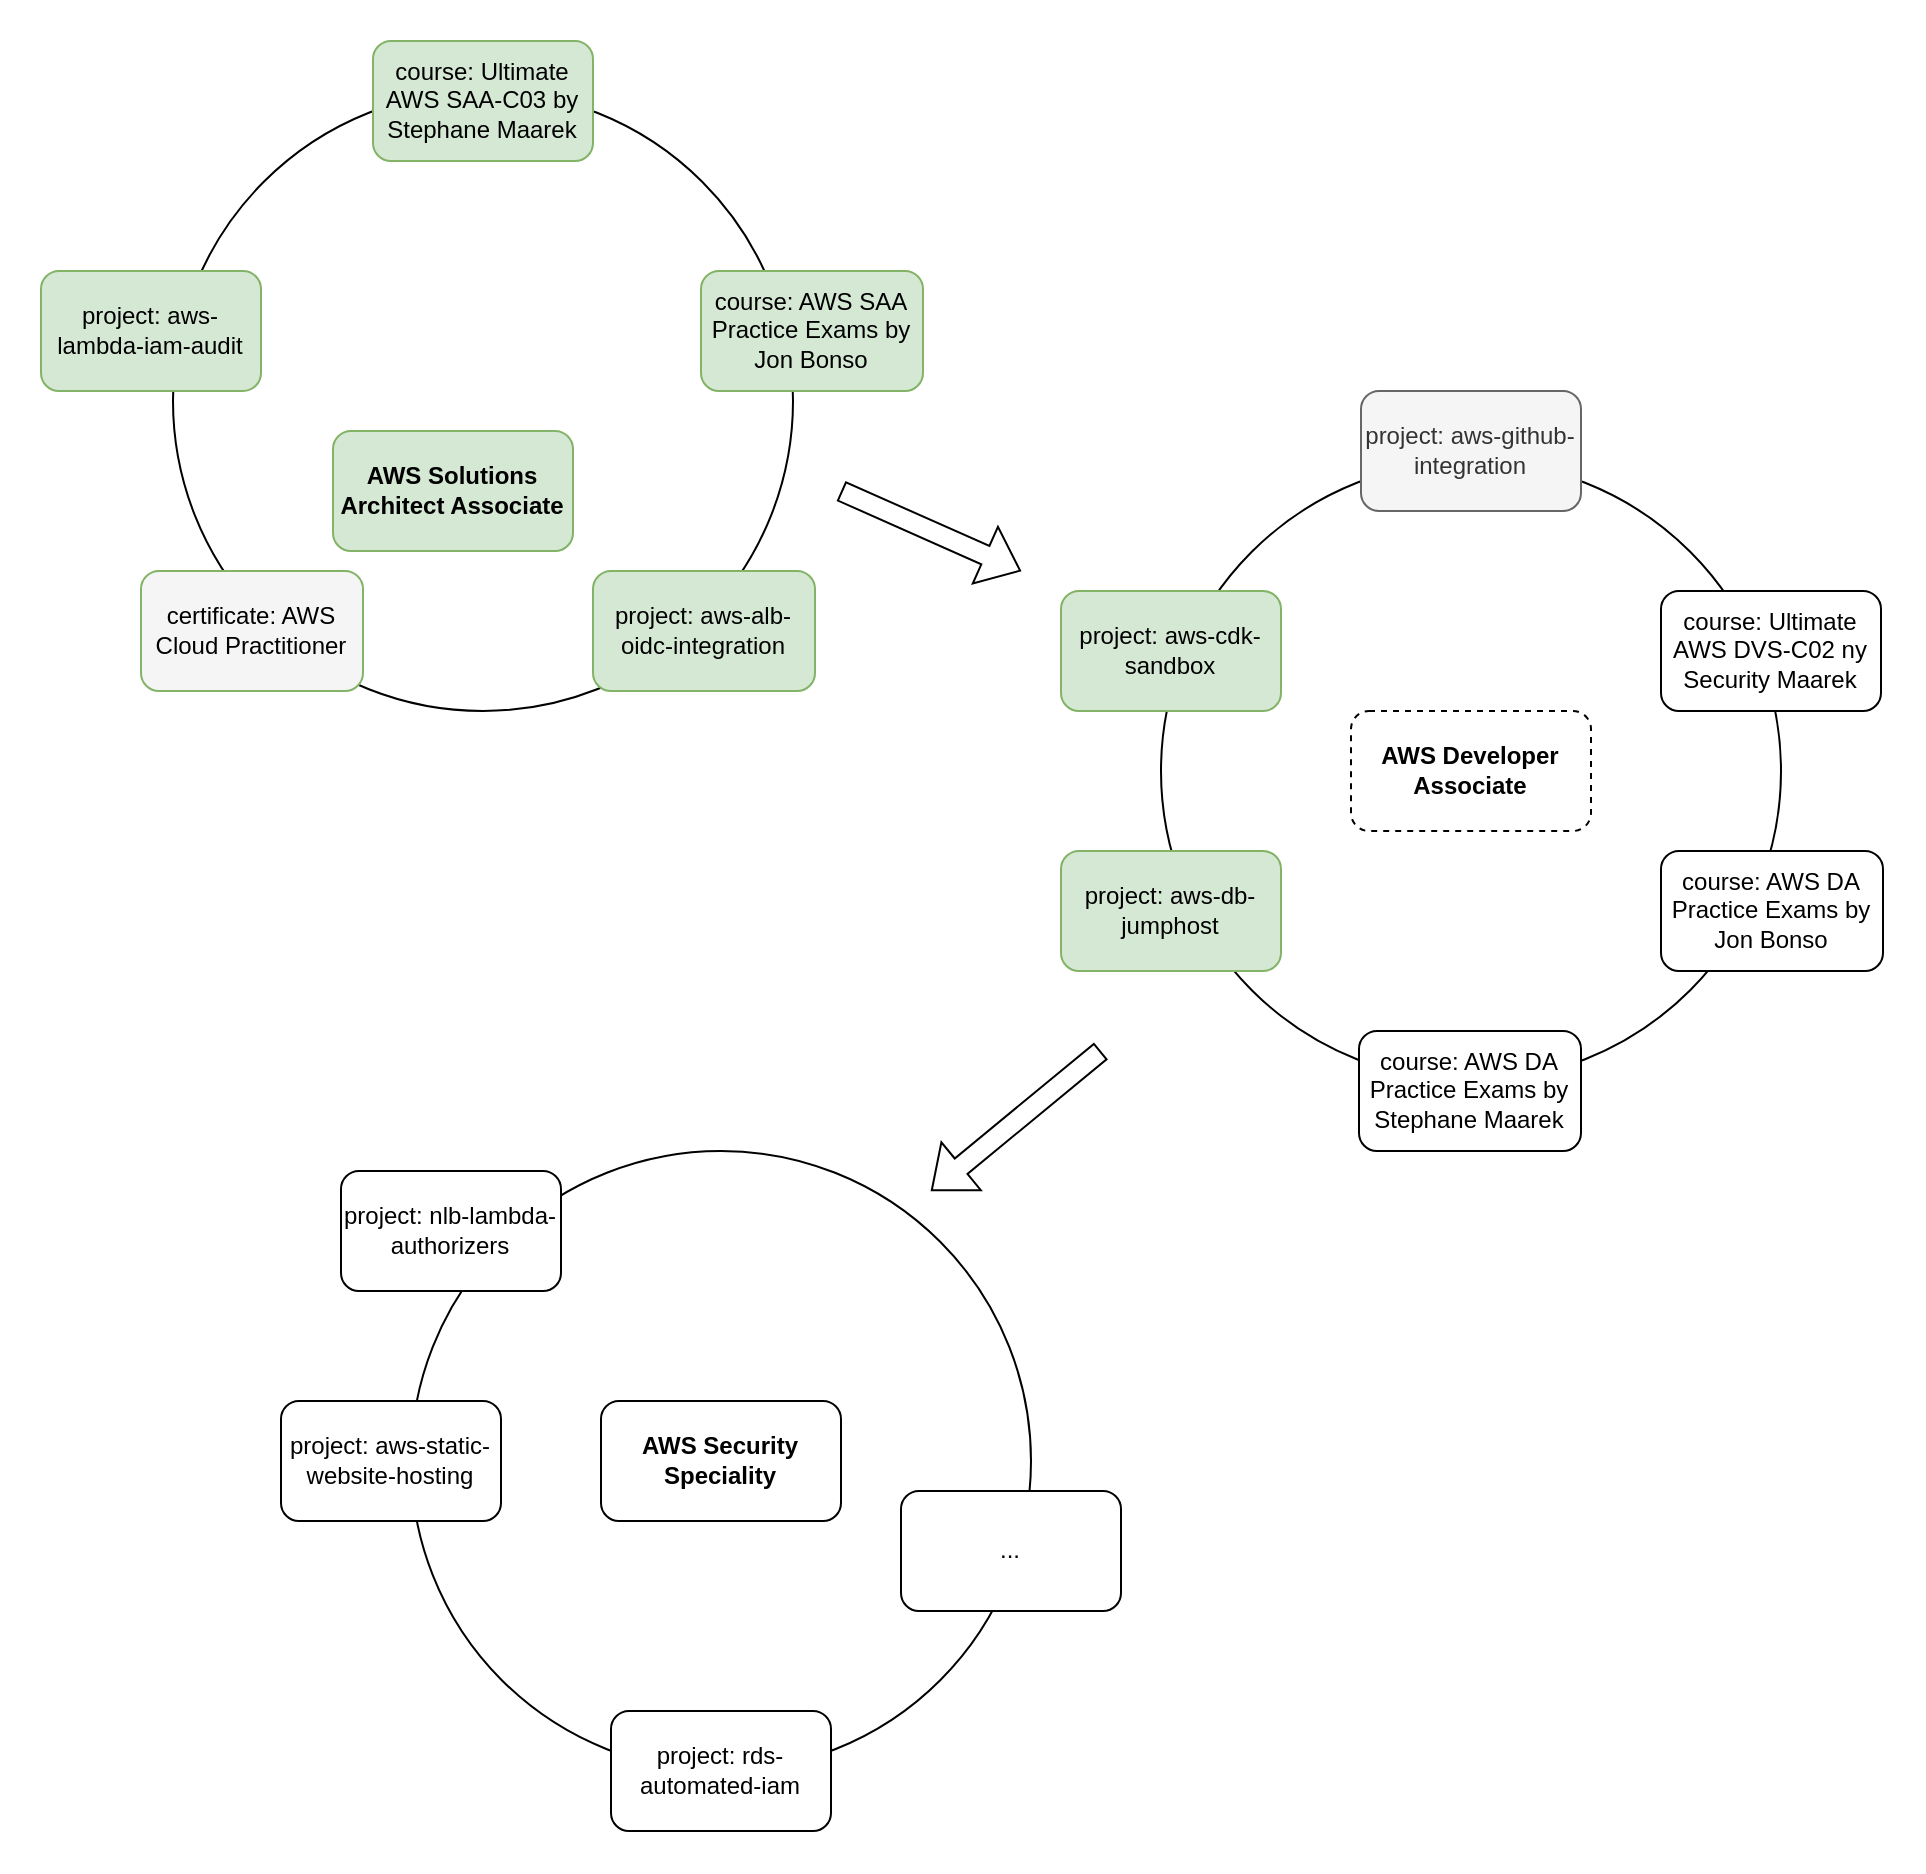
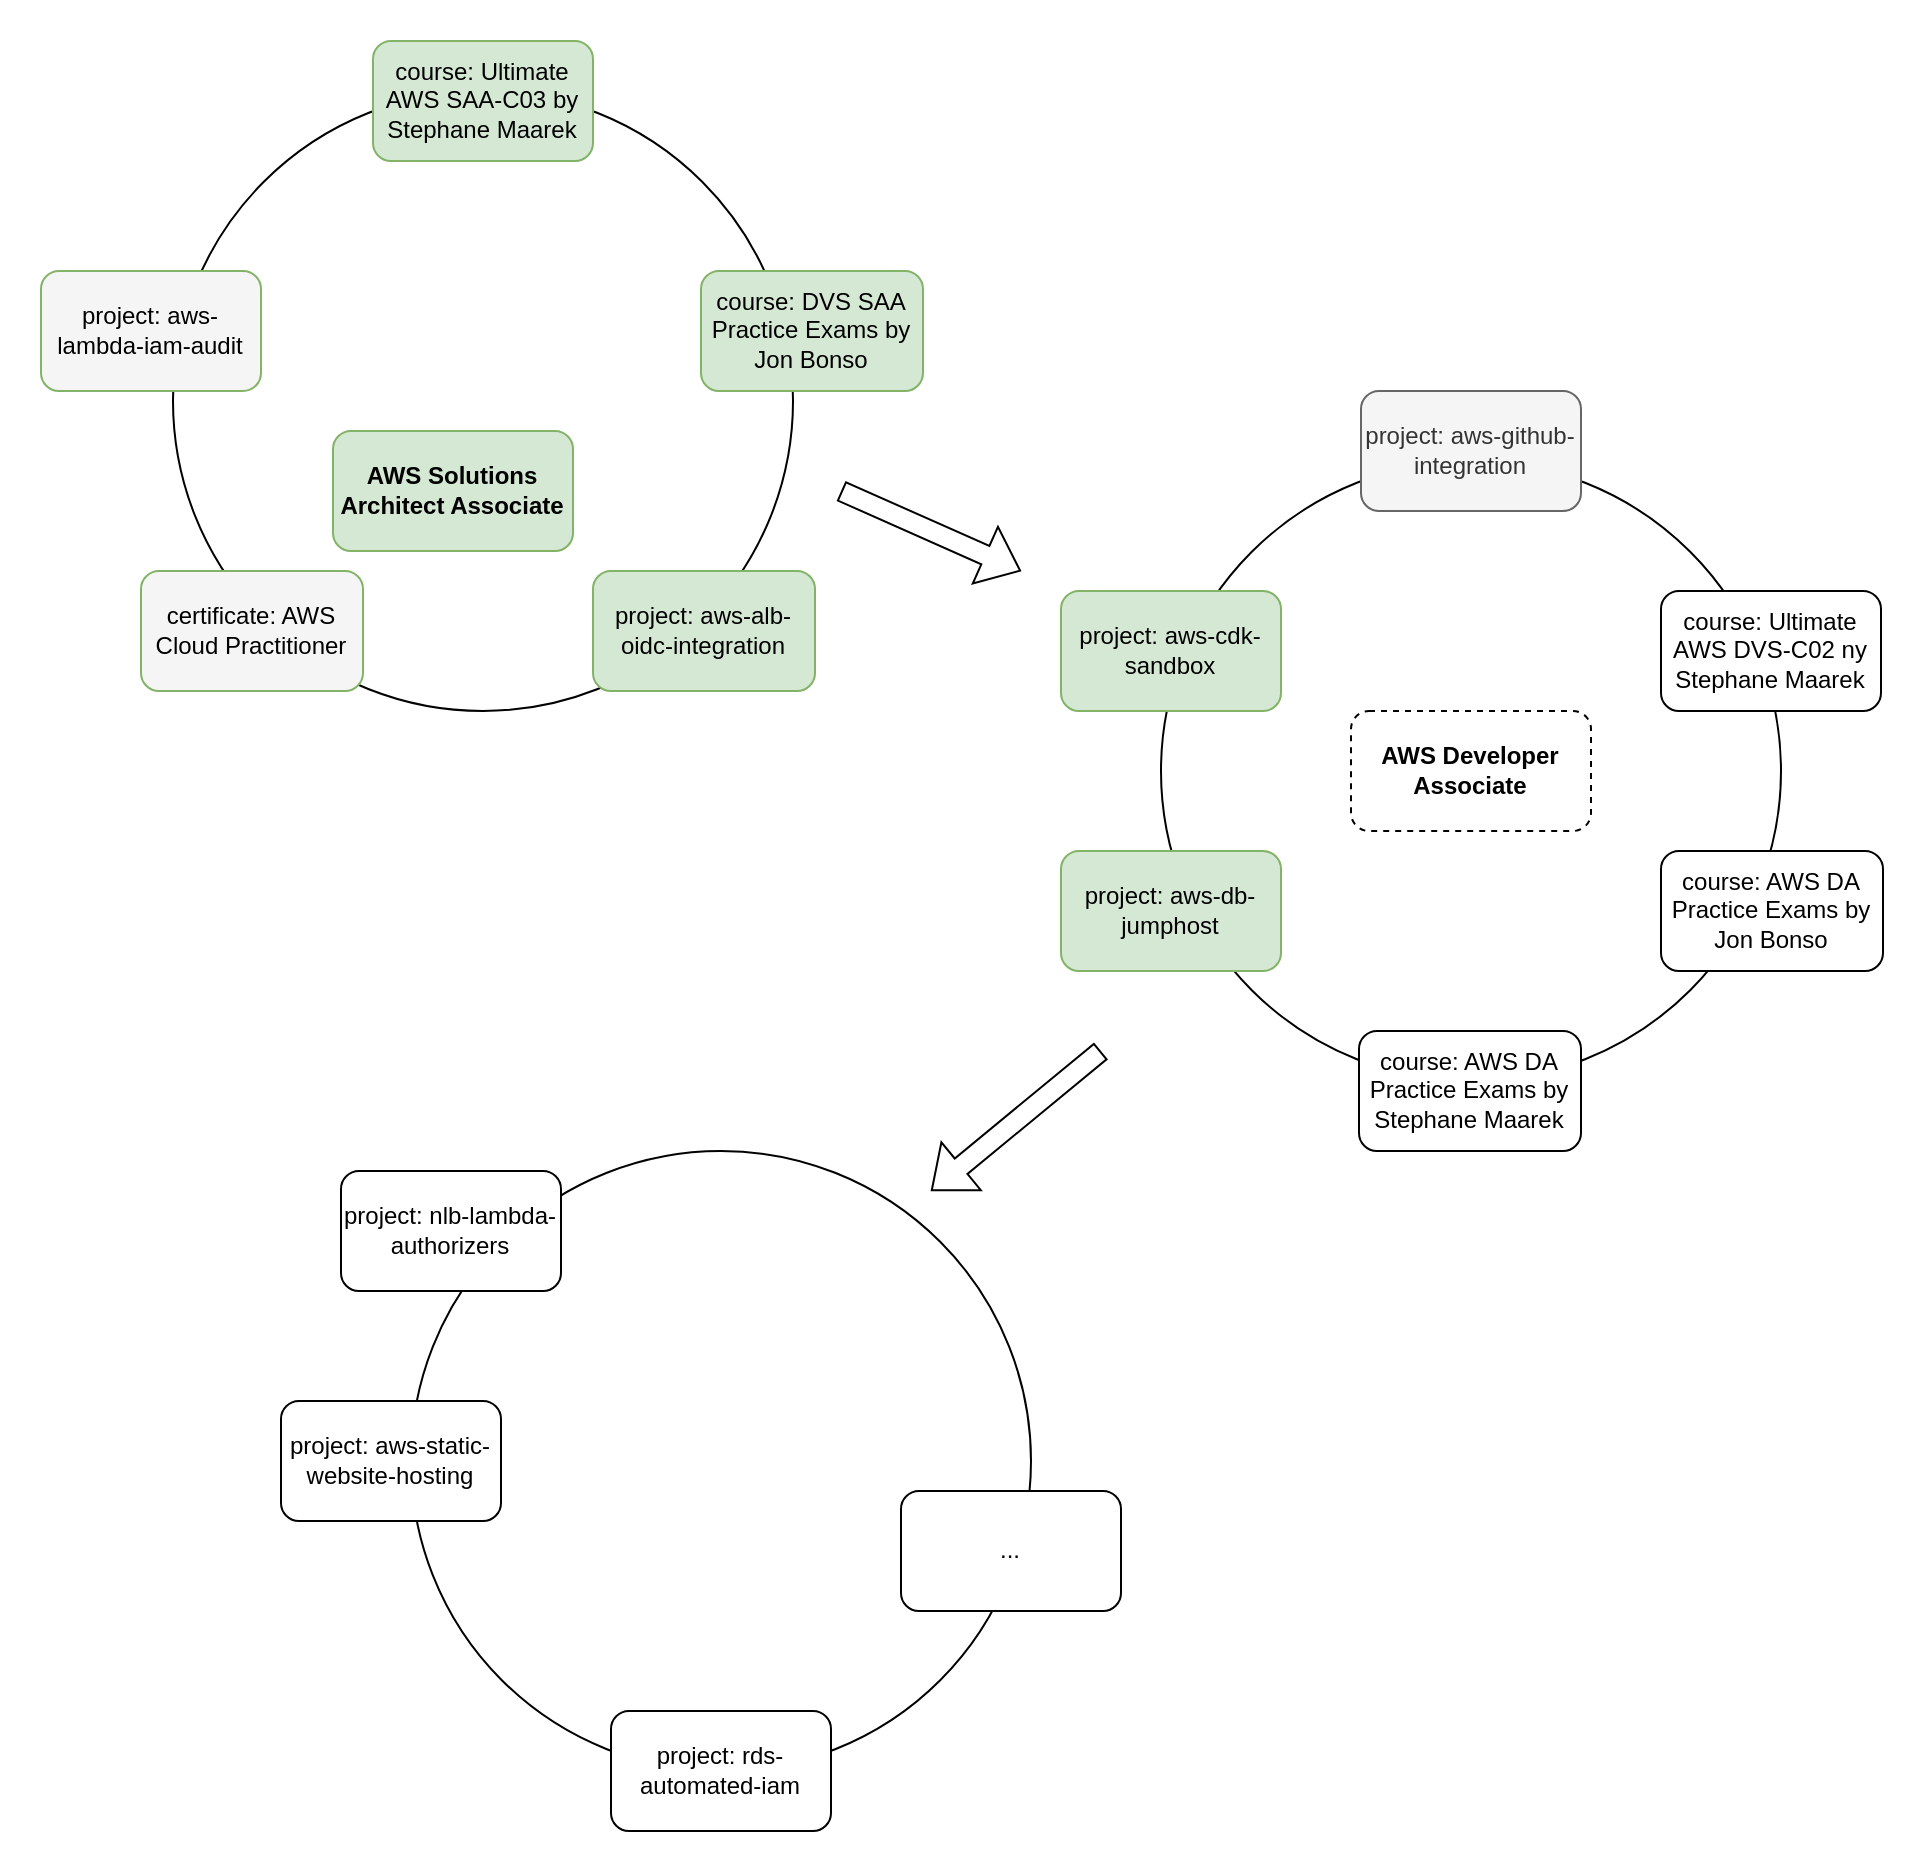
node "project: aws-lambda-iam-audit": fillcolor #d5e8d4 -> #f5f5f5
node "course: AWS SAA Practice Exams by Jon Bonso": label "course: AWS SAA Practice Exams by Jon Bonso" -> "course: DVS SAA Practice Exams by Jon Bonso"
node "course: Ultimate AWS DVS-C02 ny Security Maarek": label "course: Ultimate AWS DVS-C02 ny Security Maarek" -> "course: Ultimate AWS DVS-C02 ny Stephane Maarek"
node "AWS Security Speciality": removed
